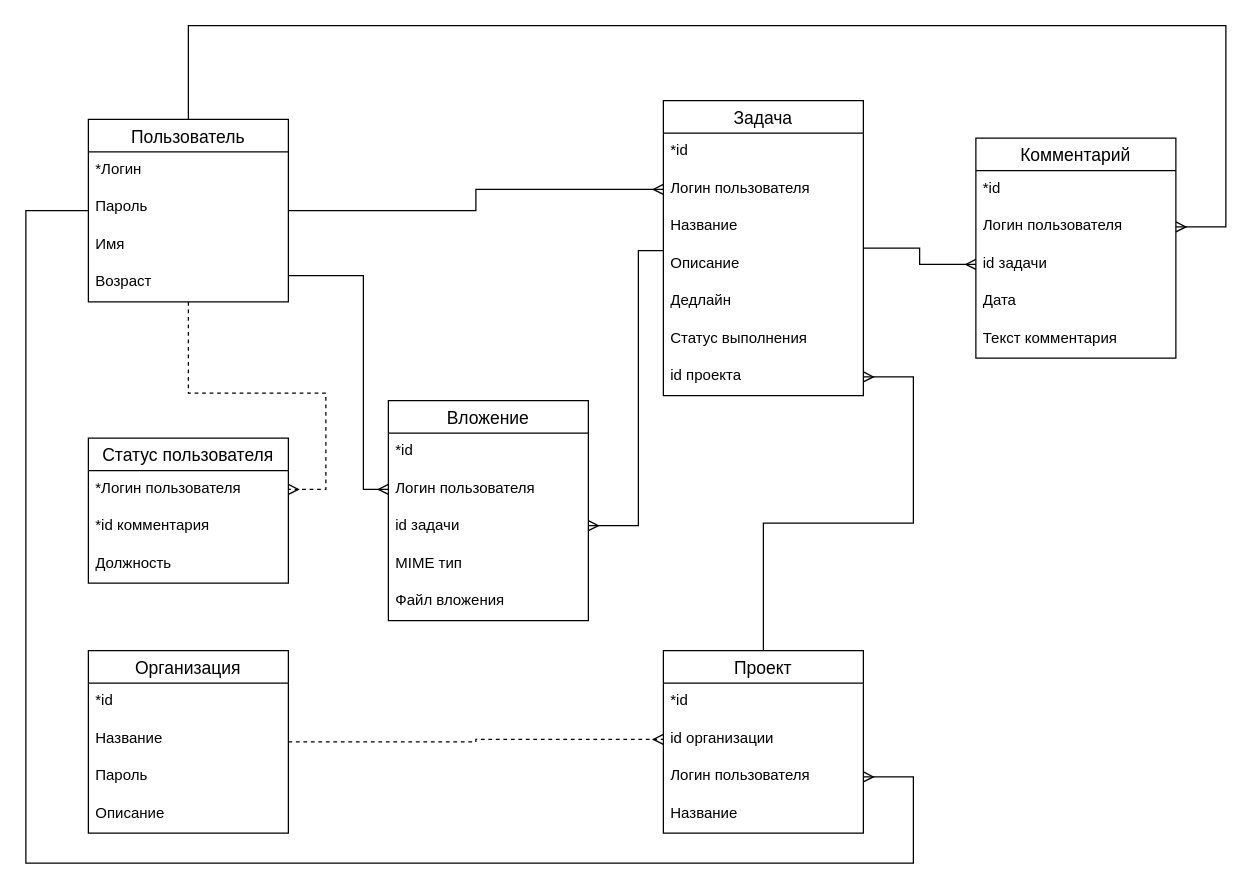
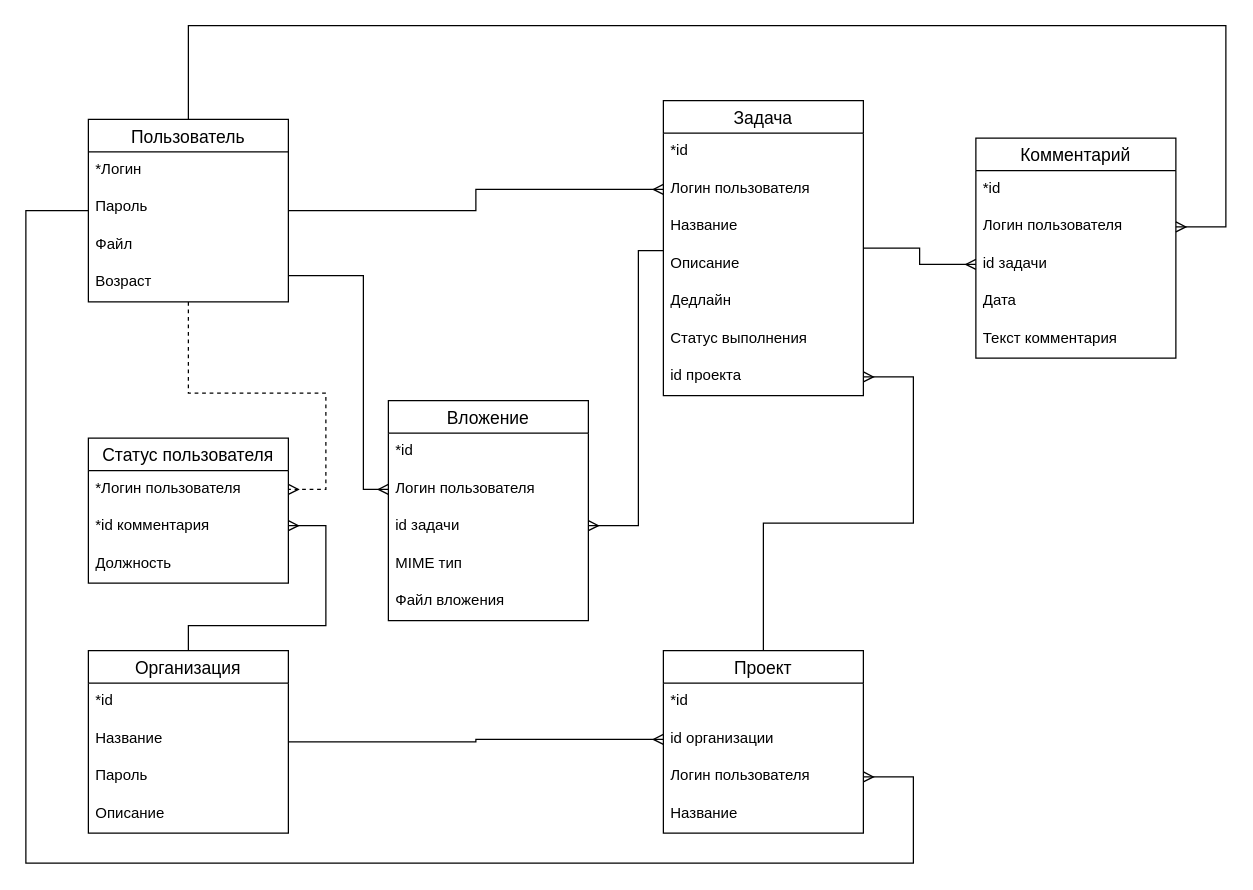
node "Имя": label "Имя" -> "Файл"
edge "Организация" -> "*id комментария": added
edge "Организация" -> "id организации": style dashed -> solid
